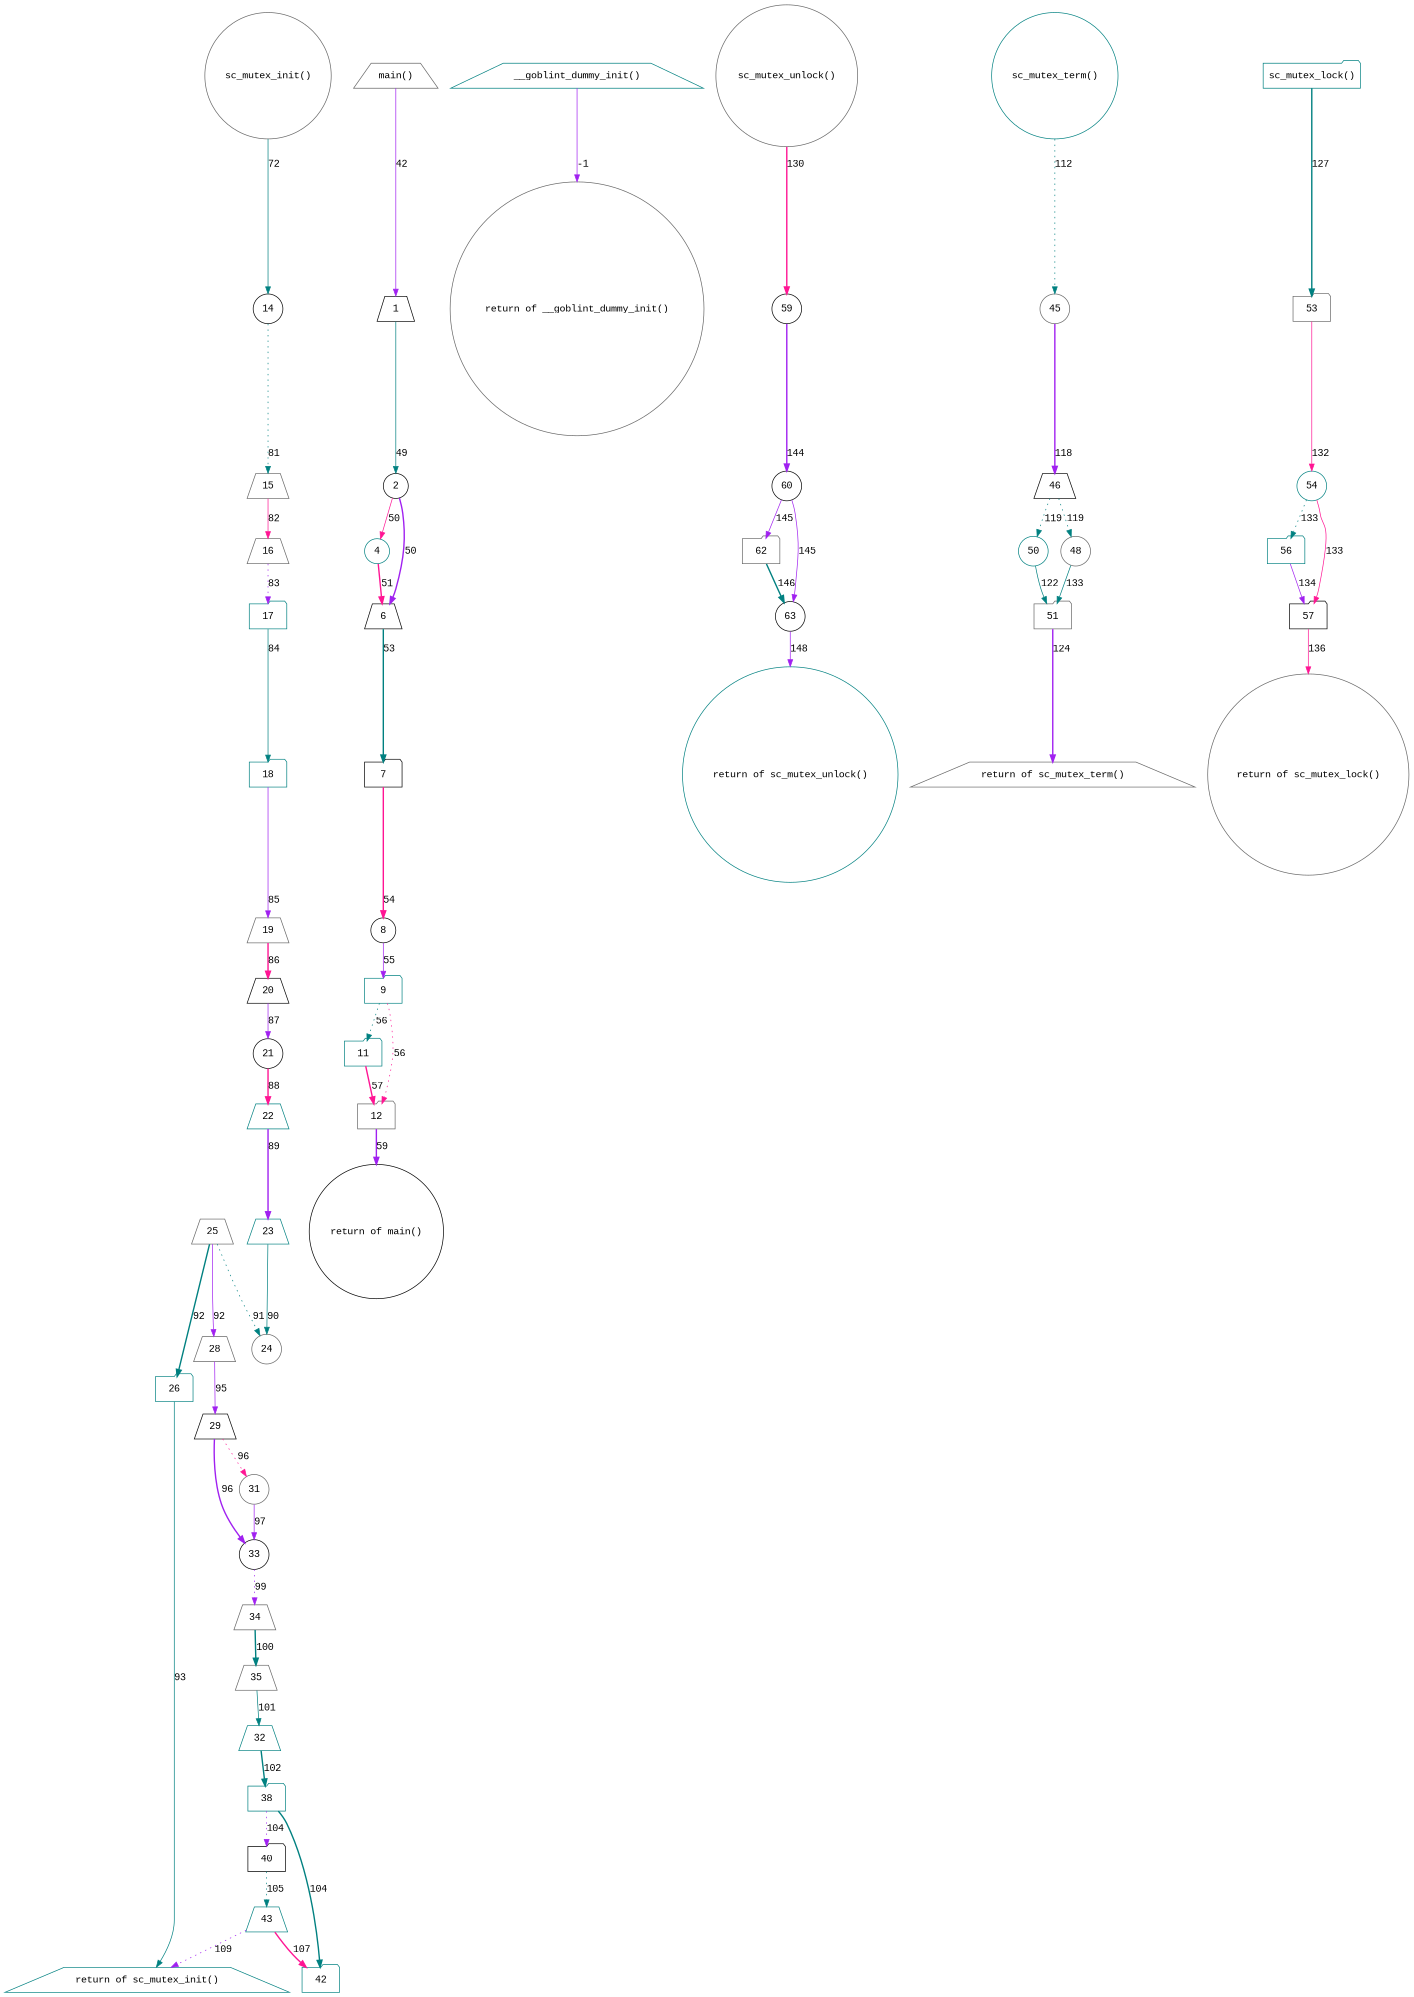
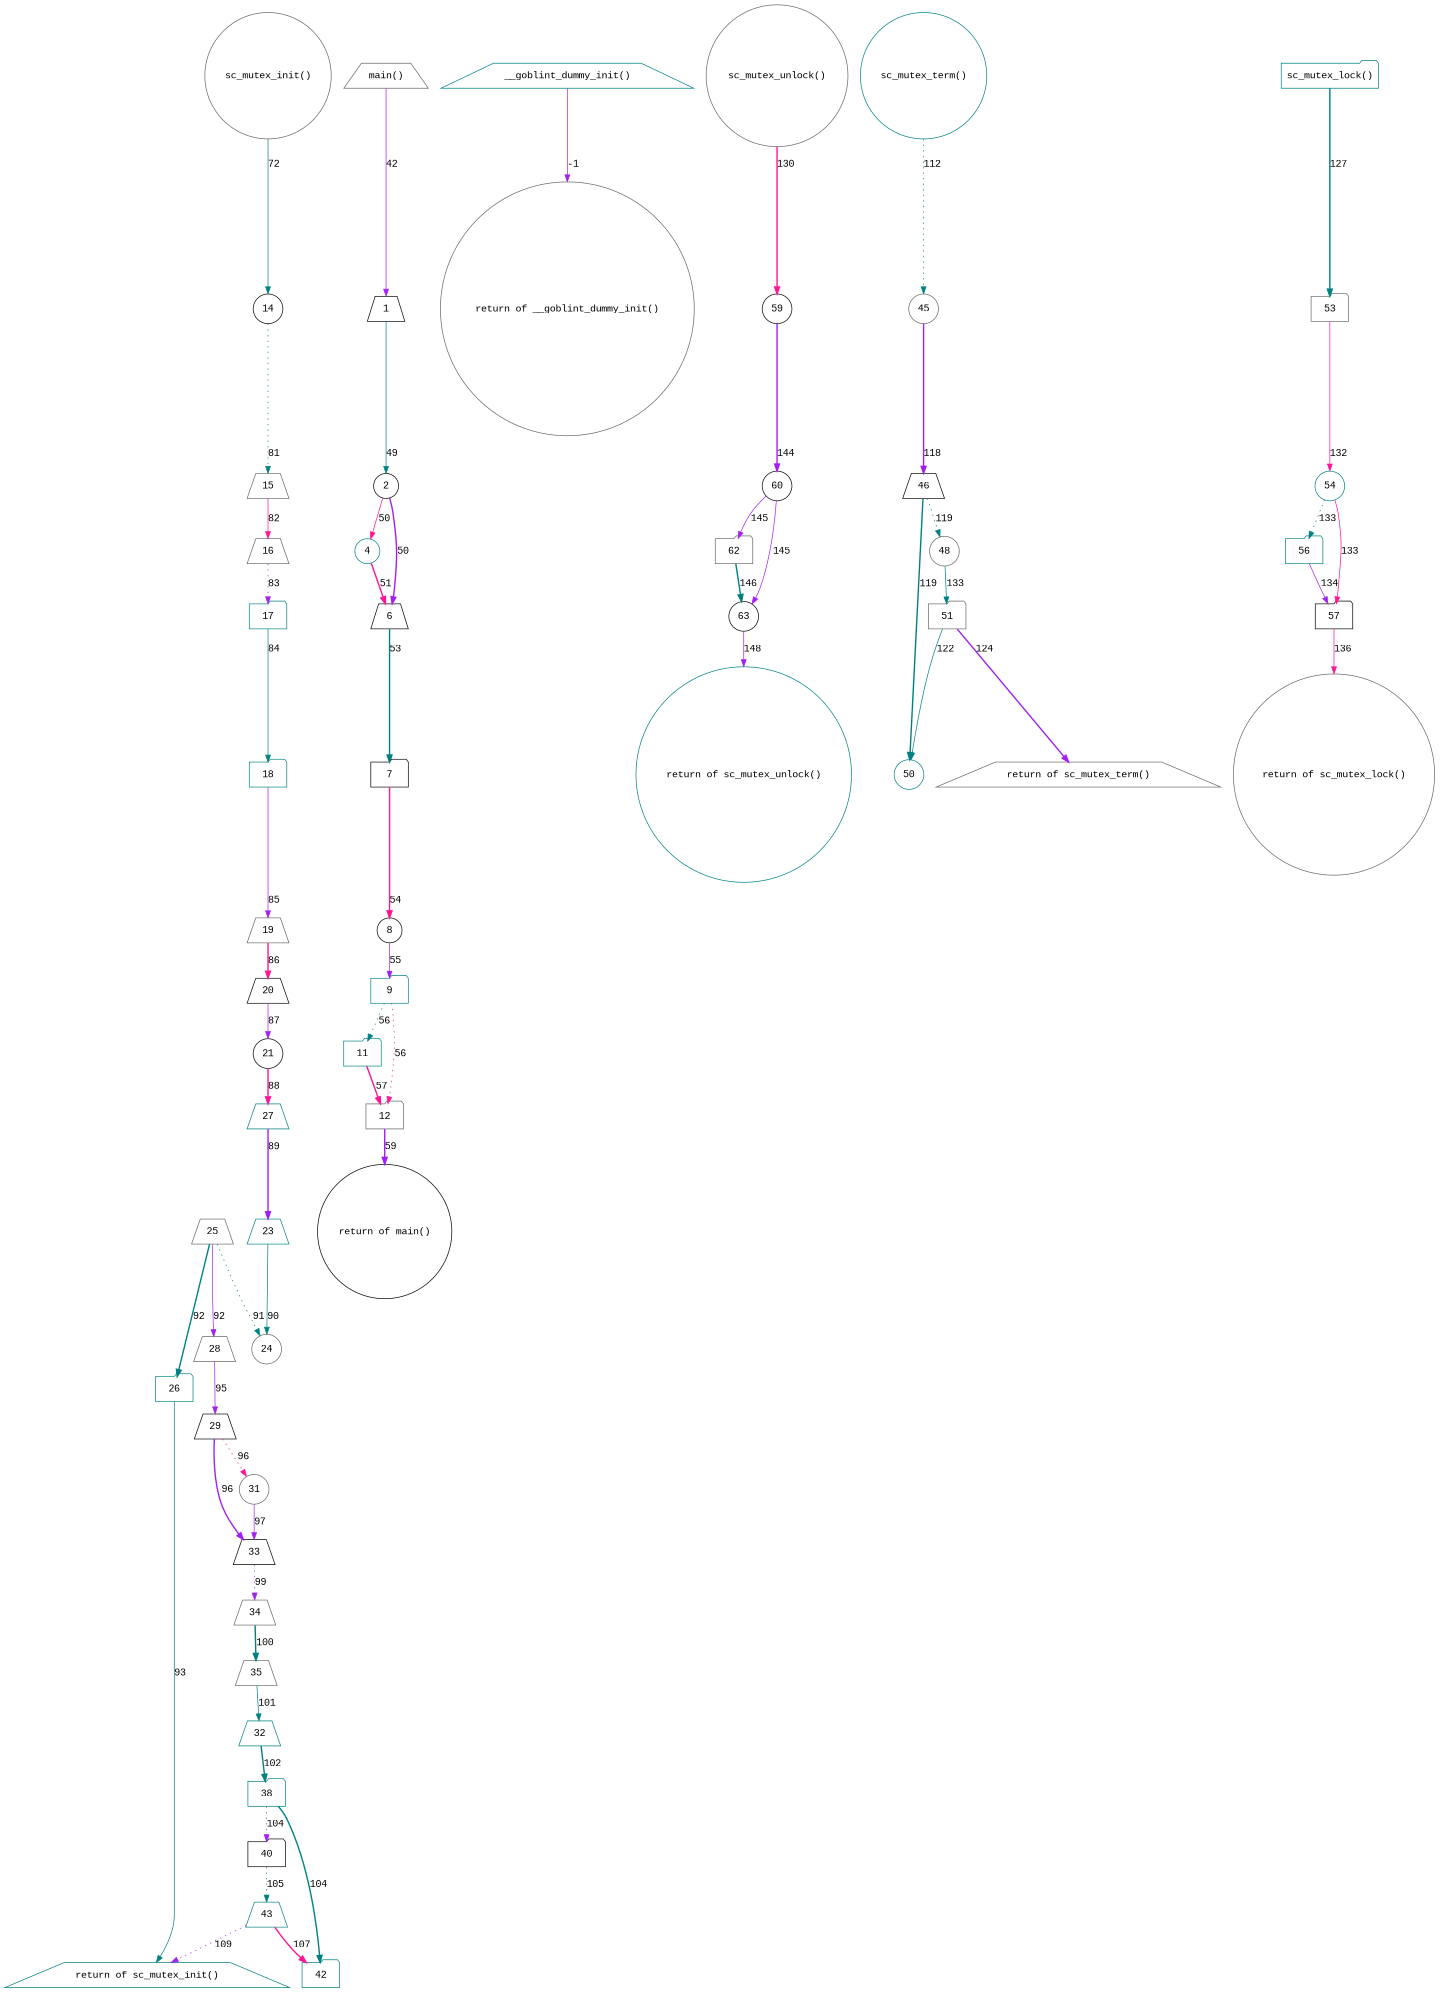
edge "46" -> "50": style dotted -> bold
edge "50" -> "51": reversed
node "22": label "22" -> "27"
node "33": shape circle -> trapezium
